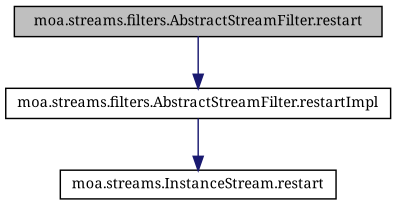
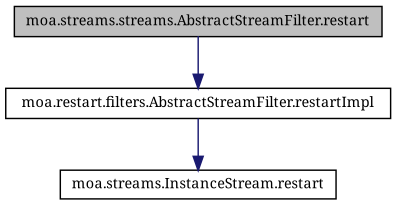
node "moa.streams.filters.AbstractStreamFilter.restart": label "moa.streams.filters.AbstractStreamFilter.restart" -> "moa.streams.streams.AbstractStreamFilter.restart"
node "moa.streams.filters.AbstractStreamFilter.restartImpl": label "moa.streams.filters.AbstractStreamFilter.restartImpl" -> "moa.restart.filters.AbstractStreamFilter.restartImpl"
